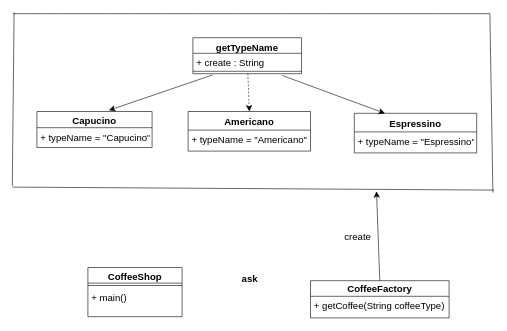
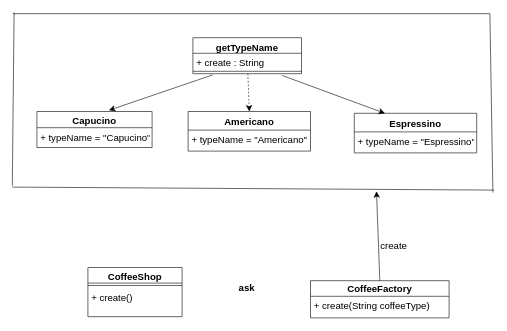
node "create": moved (358, 237) -> (394, 246)
node "ask": moved (250, 278) -> (247, 287)
node "+ main()": label "+ main()" -> "+ create()"
node "+ getCoffee(String coffeeType)": label "+ getCoffee(String coffeeType)" -> "+ create(String coffeeType)"
